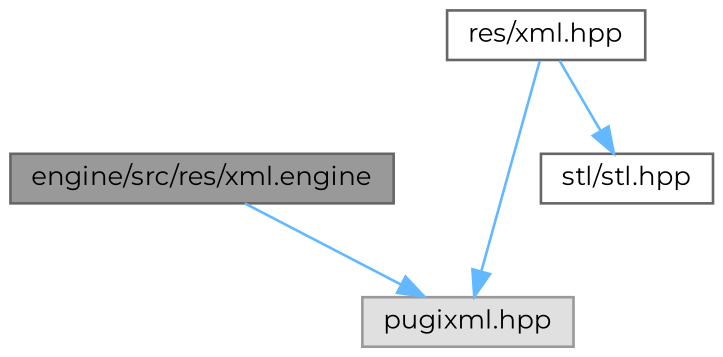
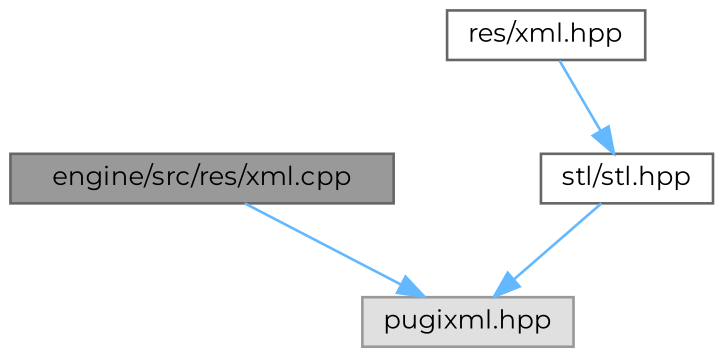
edge "res/xml.hpp" -> "pugixml.hpp": now "stl/stl.hpp" -> "pugixml.hpp"
node "engine/src/res/xml.engine": label "engine/src/res/xml.engine" -> "engine/src/res/xml.cpp"
